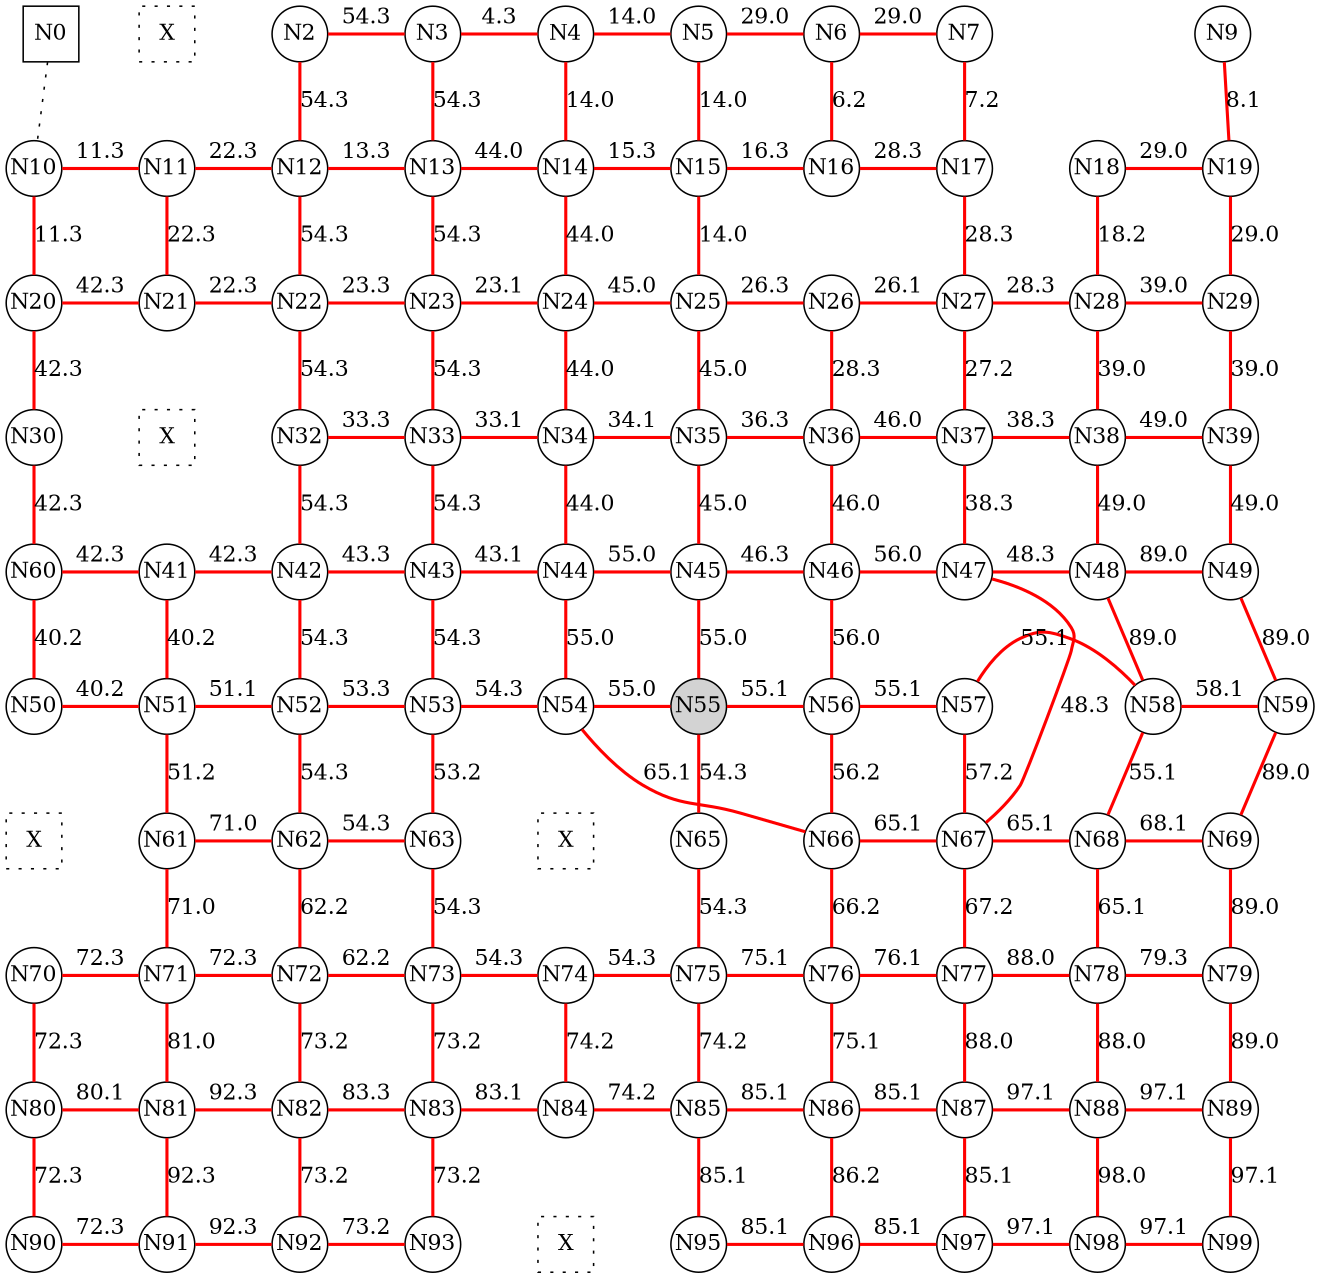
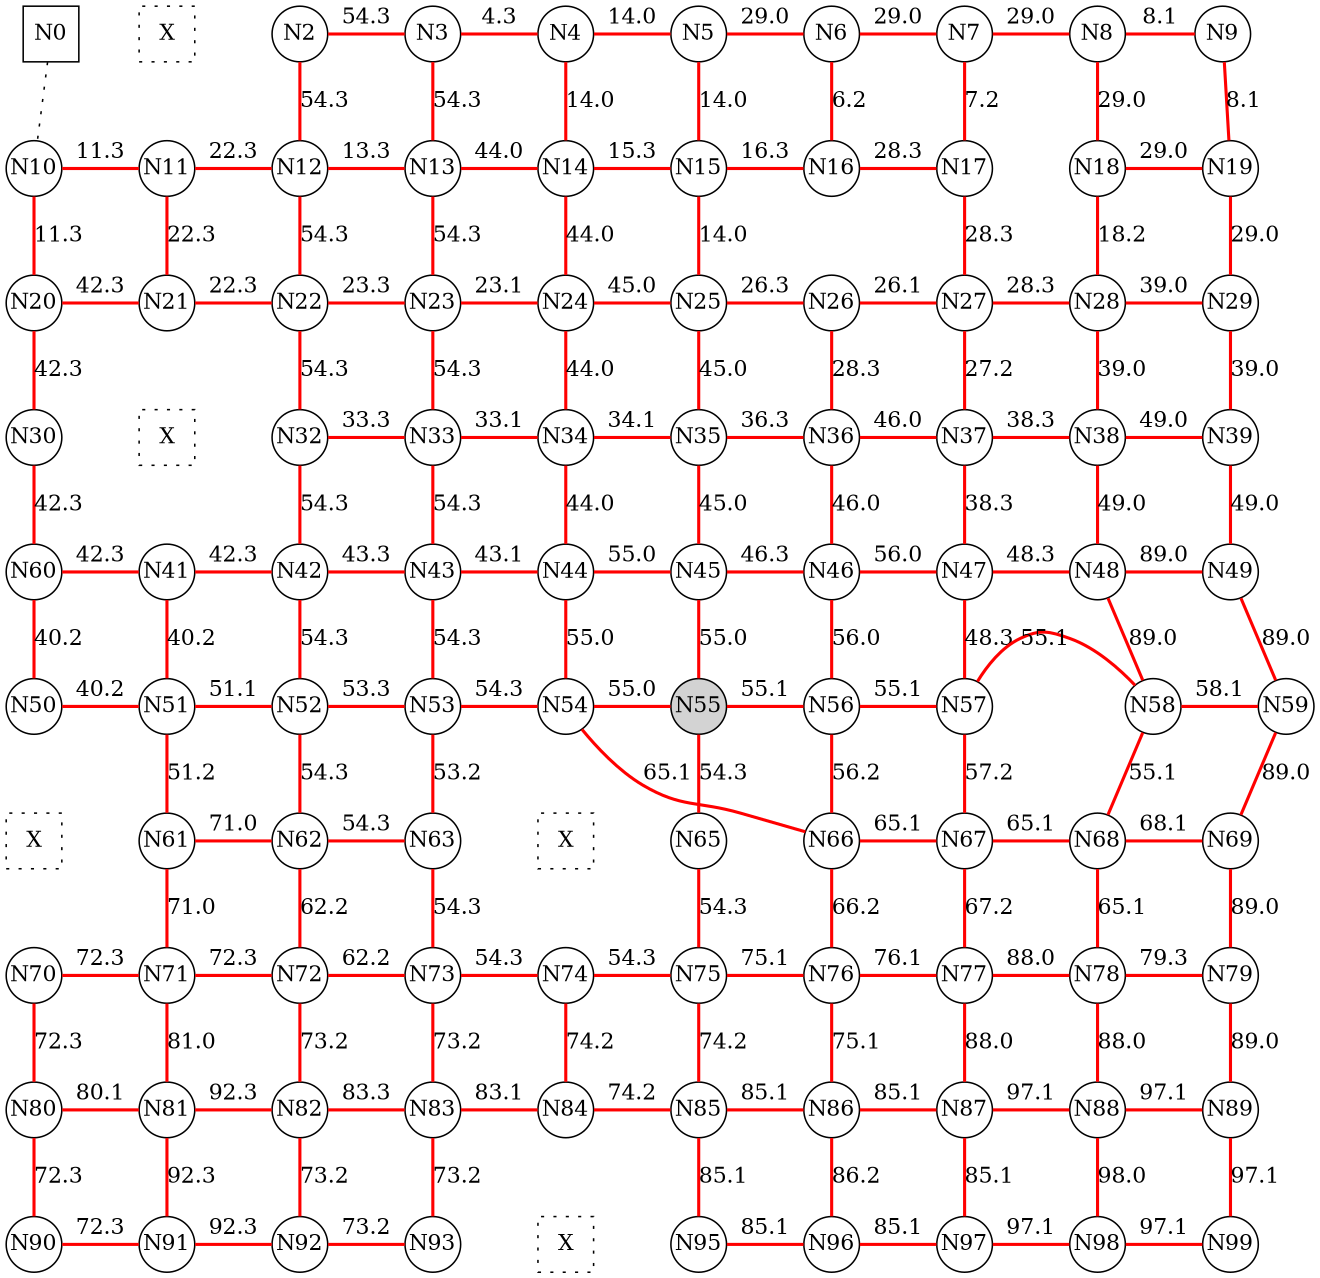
node "N8": added
edge "N47" -- "N67": now "N47" -- "N57"
